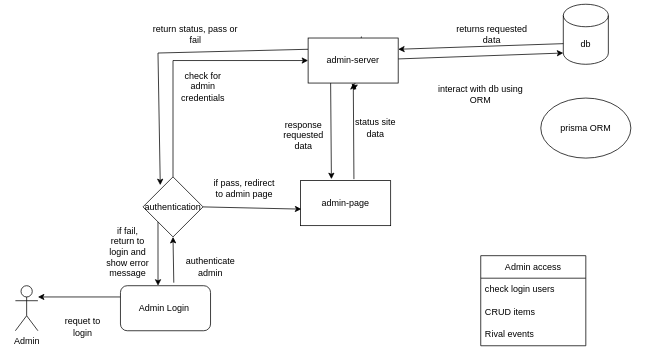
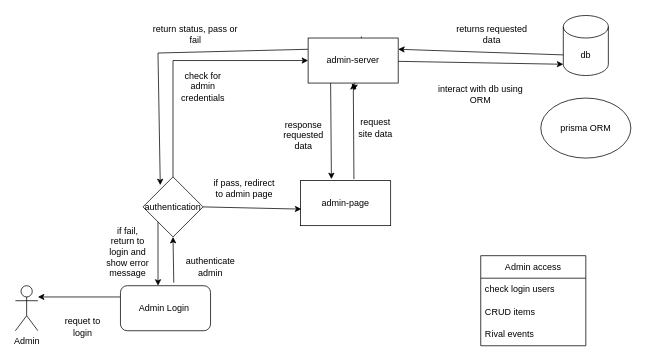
node "db": moved (585, 34) -> (585, 45)
node "status site data": label "status site data" -> "request site data"
